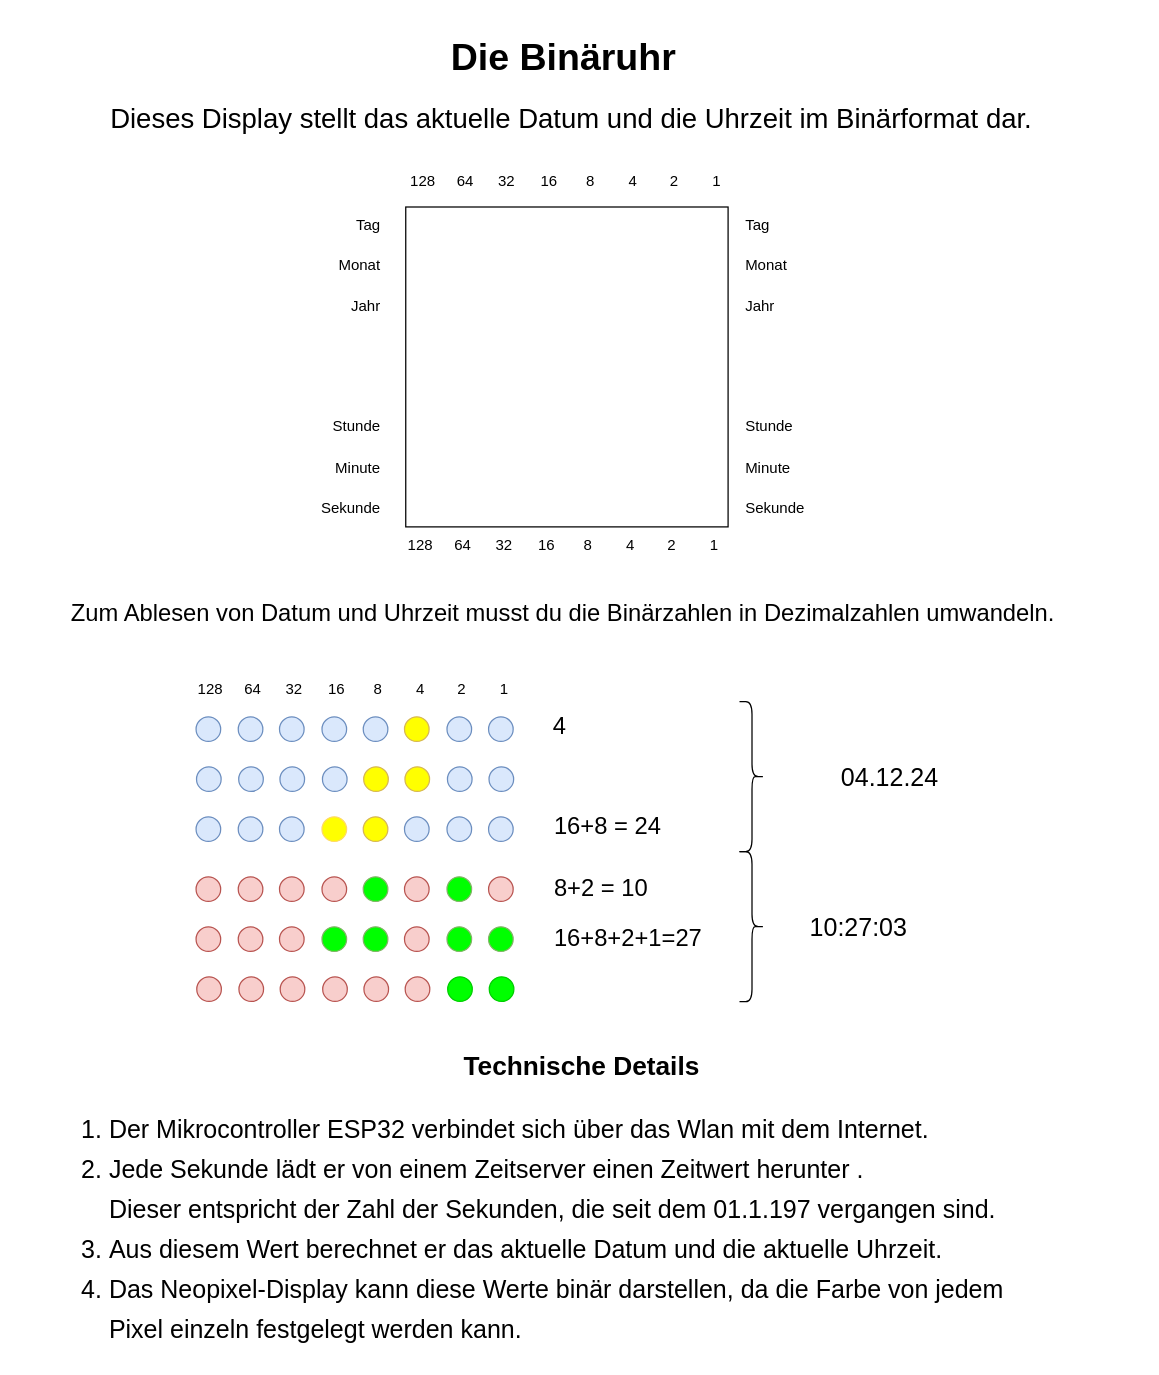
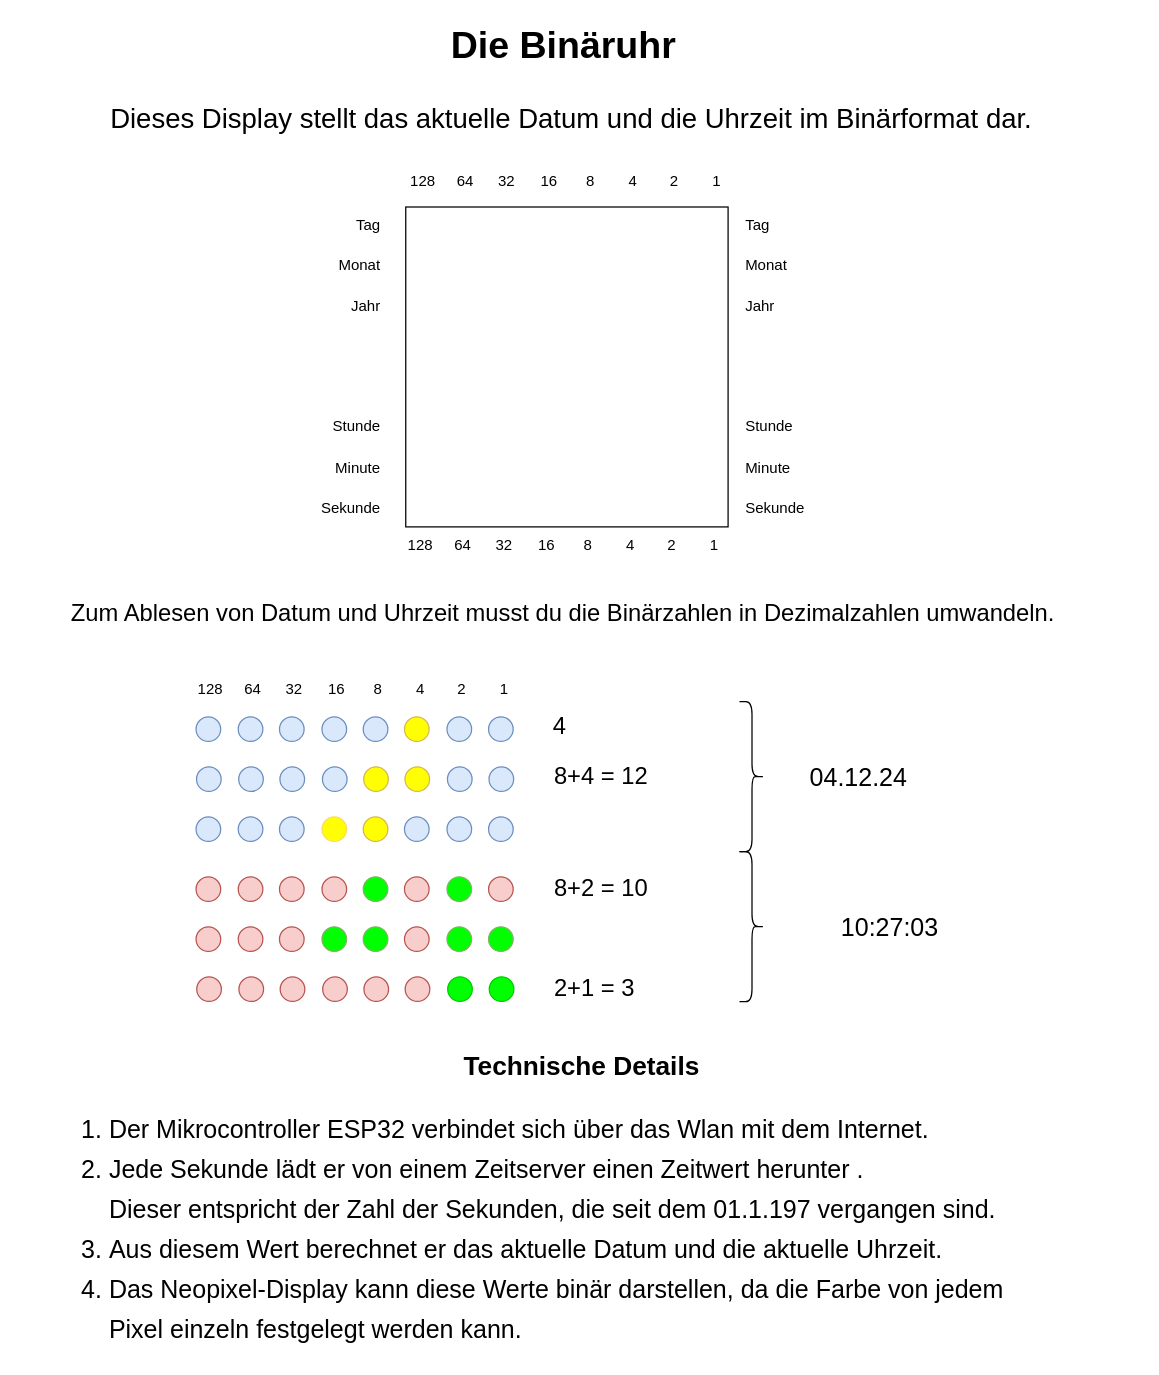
node "Die Binäruhr": moved (563, 57) -> (563, 44)
node "8+4 = 12": added
node "04.12.24": moved (889, 777) -> (858, 777)
node "16+8 = 24": removed
node "10:27:03": moved (858, 926) -> (889, 926)
node "16+8+2+1=27": removed
node "2+1 = 3": added
